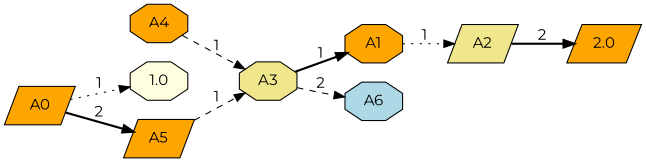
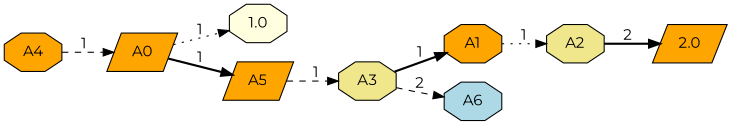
node "A2": shape parallelogram -> octagon
edge "A4" -> "A3": now "A4" -> "A0"
edge "A0" -> "A5": label "2" -> "1"
